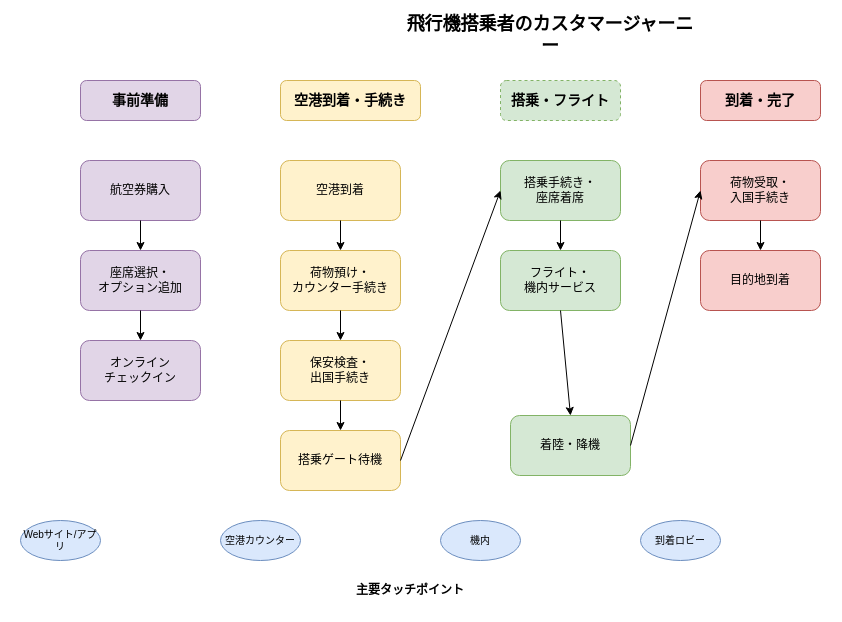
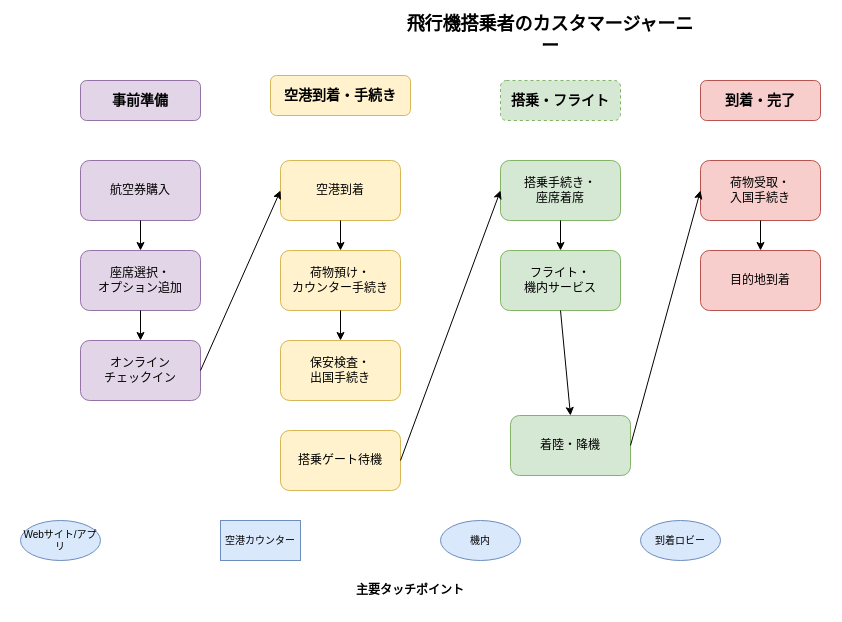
node "空港到着・手続き": moved (351, 101) -> (341, 96)
edge "オンライン チェックイン" -> "空港到着": added
edge "保安検査・ 出国手続き" -> "搭乗ゲート待機": removed
node "空港カウンター": shape ellipse -> rectangle
